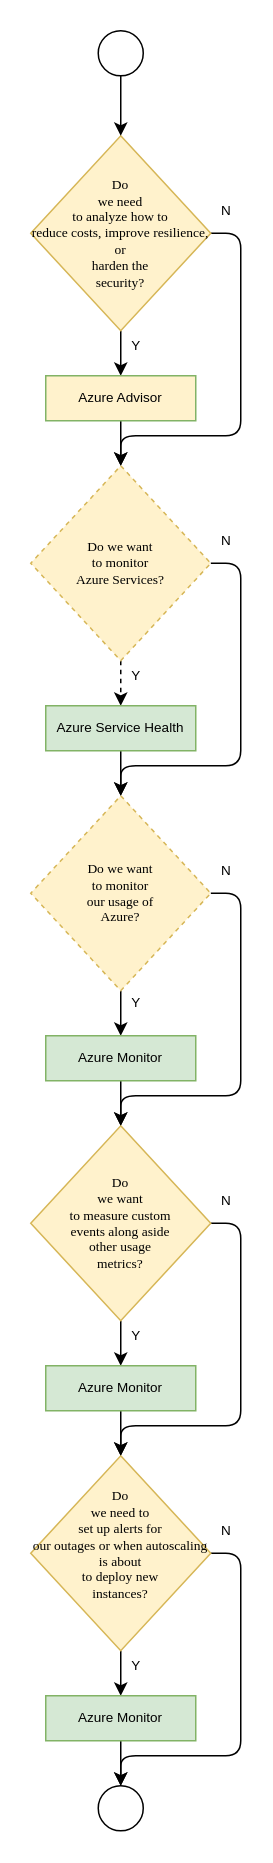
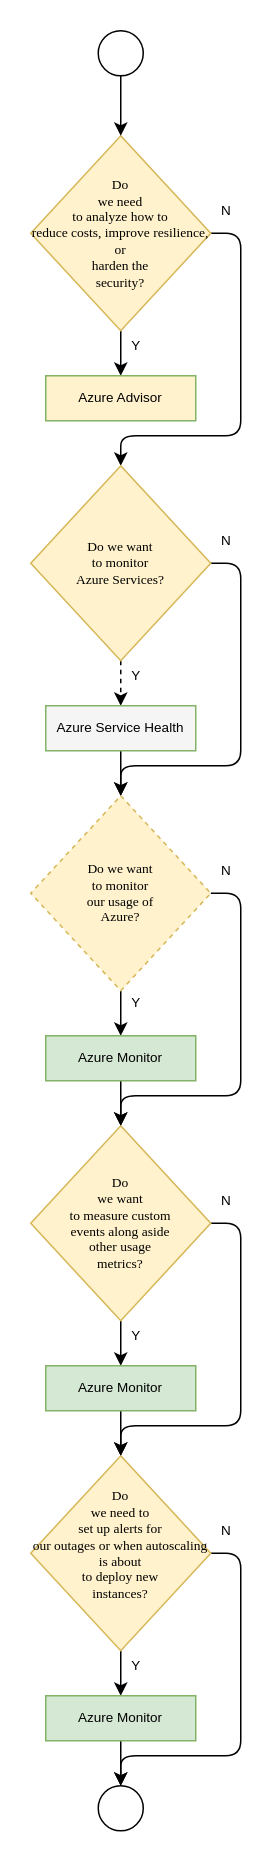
edge "Azure Advisor" -> "Do we want to monitor Azure Services?": removed
node "Do we want to monitor Azure Services?": style dashed -> solid
node "Azure Service Health": fillcolor #d5e8d4 -> #f5f5f5
